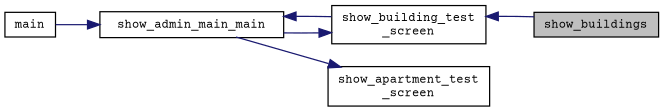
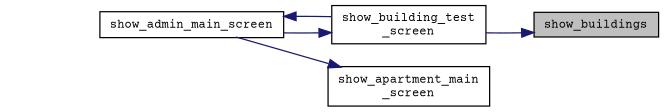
edge "show_buildings" -> "show_building_test _screen": reversed
node "main": removed
node "show_admin_main_main": label "show_admin_main_main" -> "show_admin_main_screen"
node "show_apartment_test _screen": label "show_apartment_test _screen" -> "show_apartment_main _screen"
